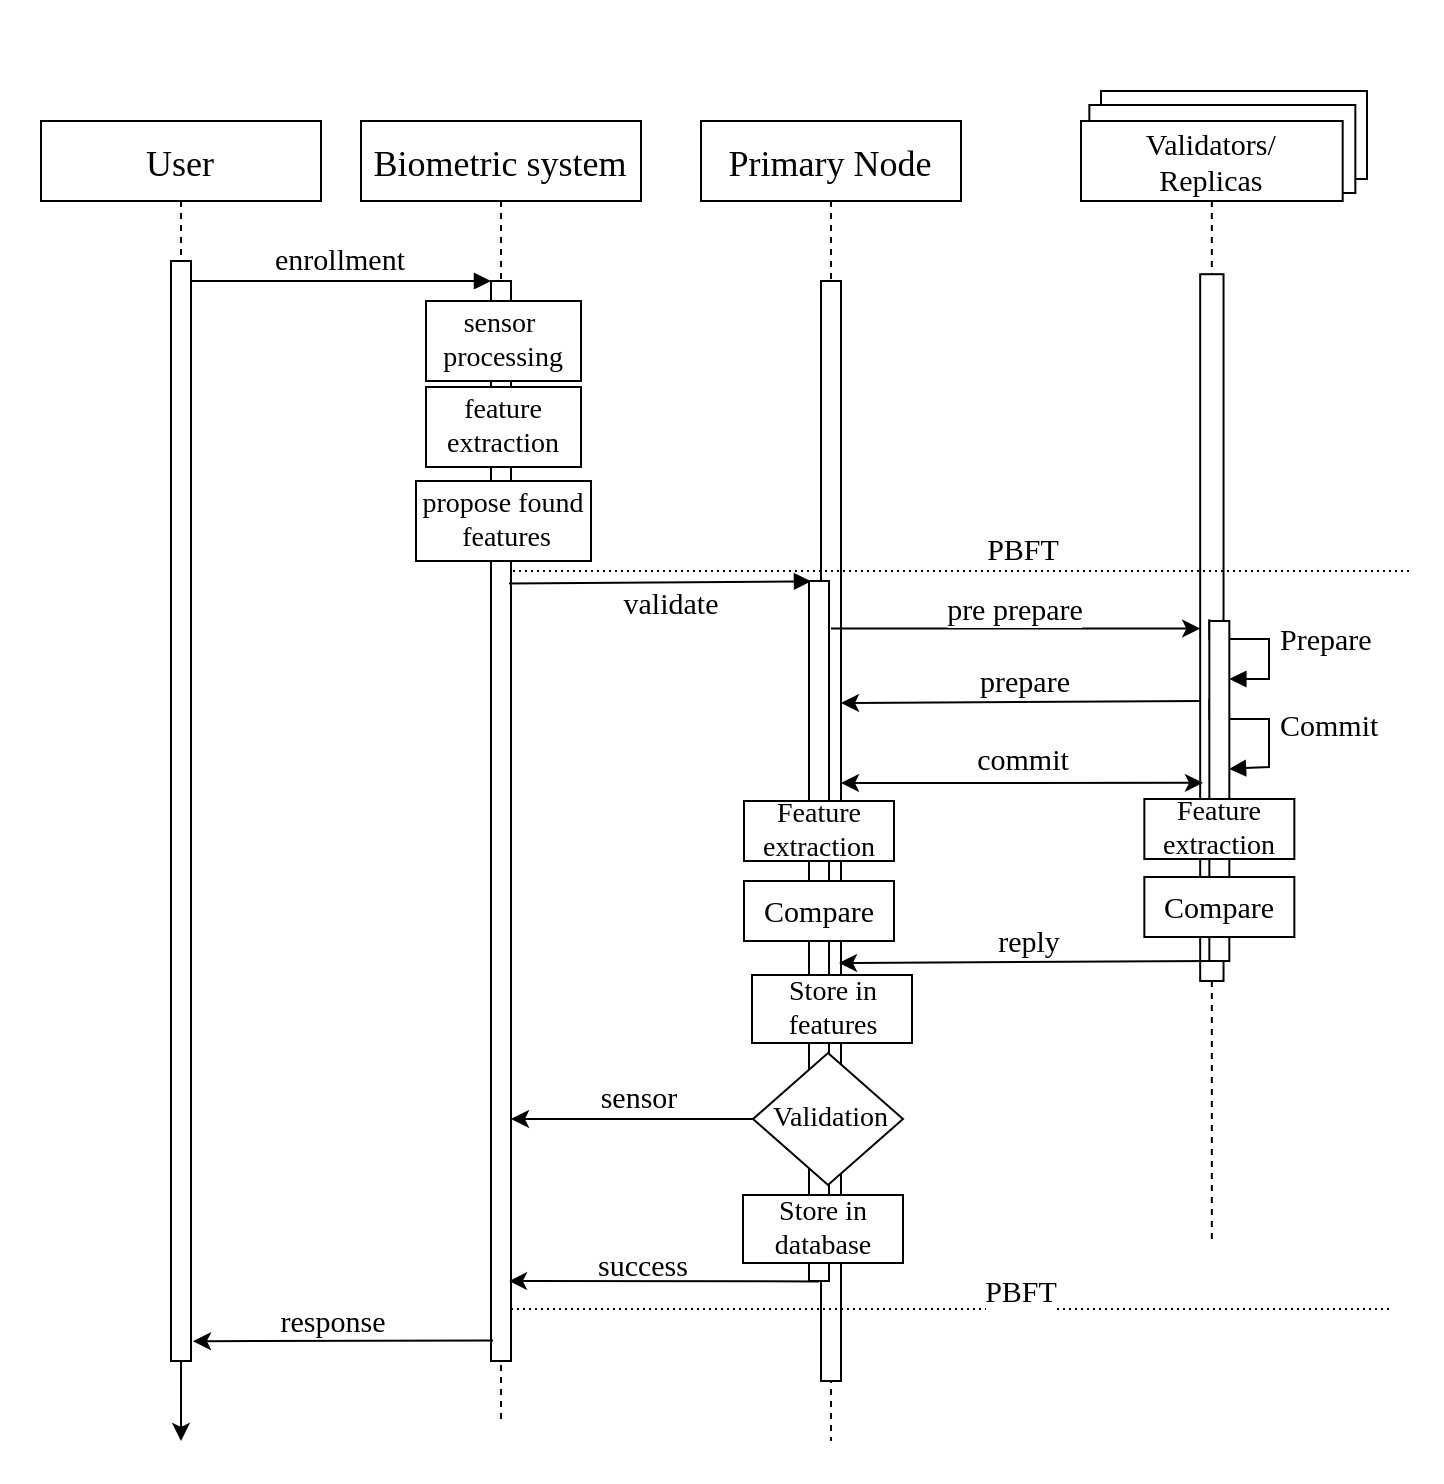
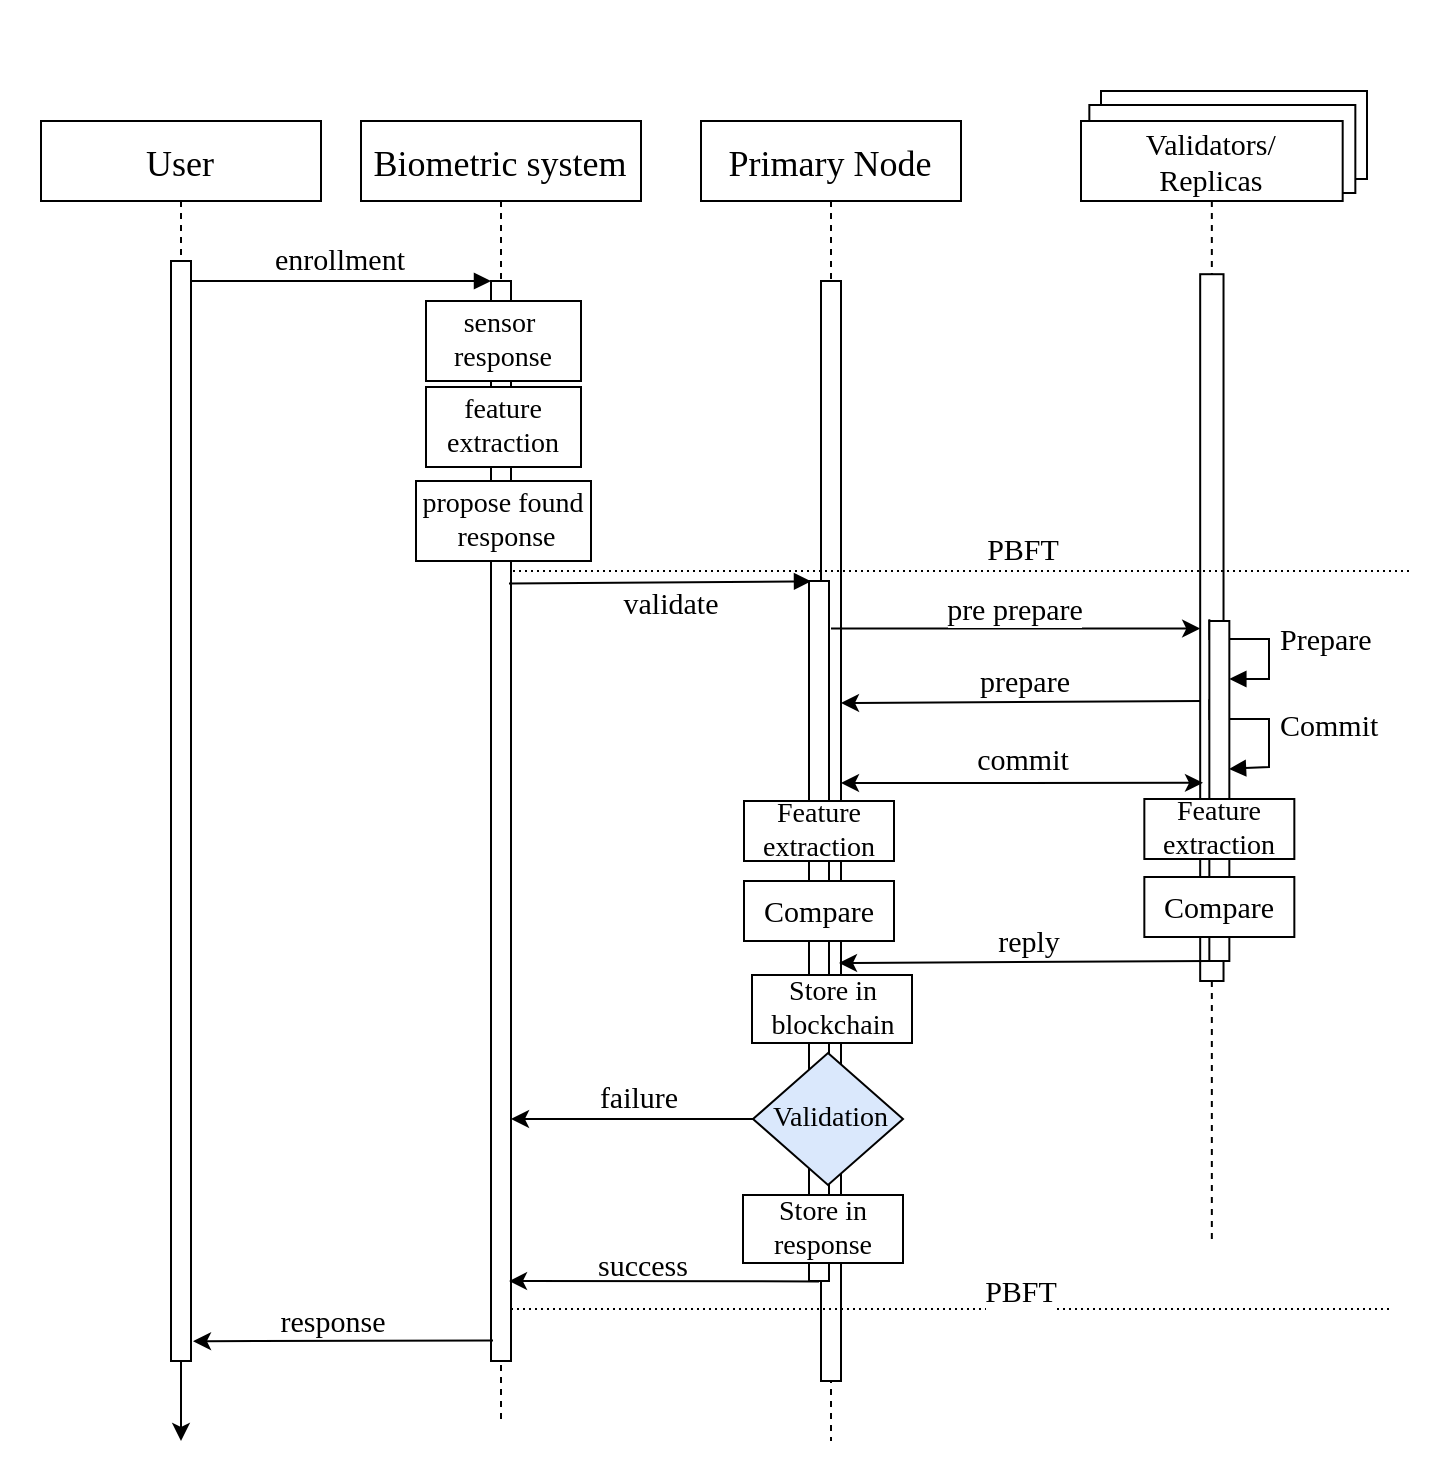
node "sensor processing": label "sensor processing" -> "sensor response"
node "propose found features": label "propose found features" -> "propose found response"
node "Store in features": label "Store in features" -> "Store in blockchain"
node "sensor": label "sensor" -> "failure"
node "Validation": fillcolor #ffffff -> #dae8fc
node "Store in database": label "Store in database" -> "Store in response"
